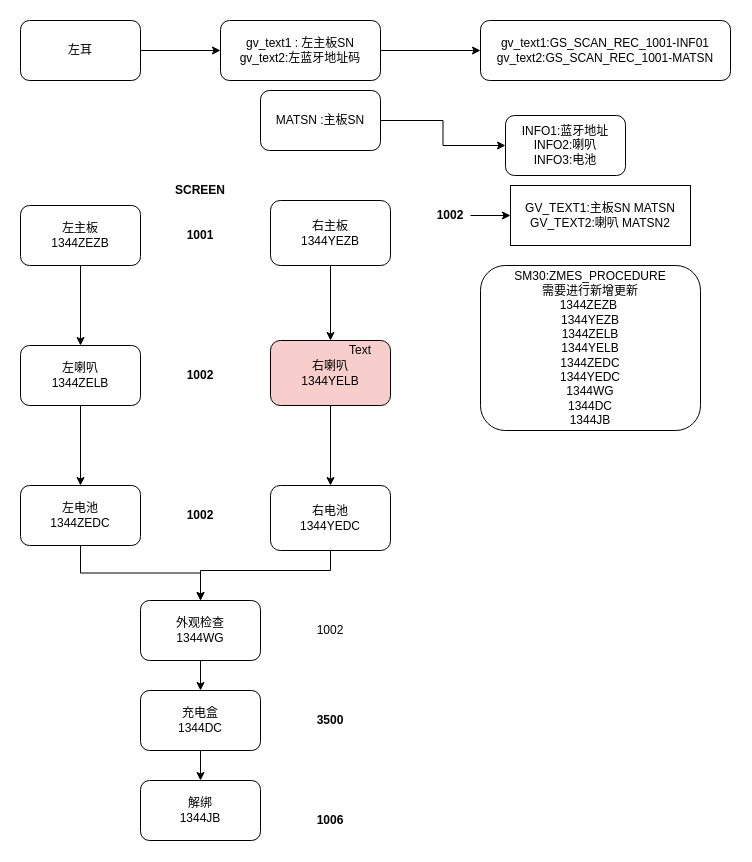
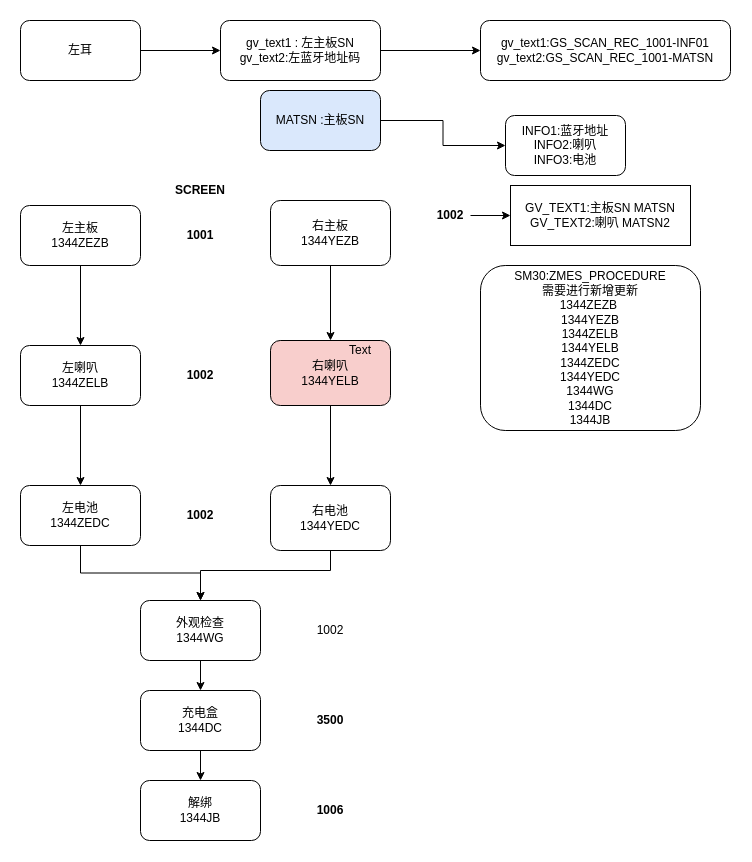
node "MATSN :主板SN": fillcolor #ffffff -> #dae8fc
node "1006": moved (331, 821) -> (331, 811)
